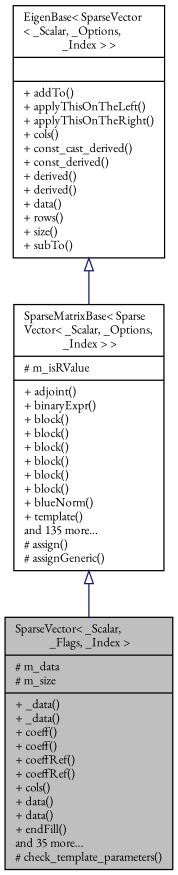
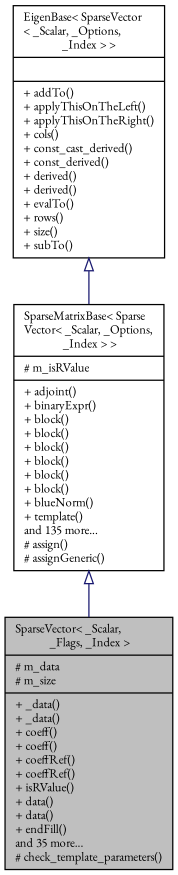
node "EigenBase< SparseVector": text "+ data()" -> "+ evalTo()"
node "SparseVector< _Scalar,": text "+ cols()" -> "+ isRValue()"
